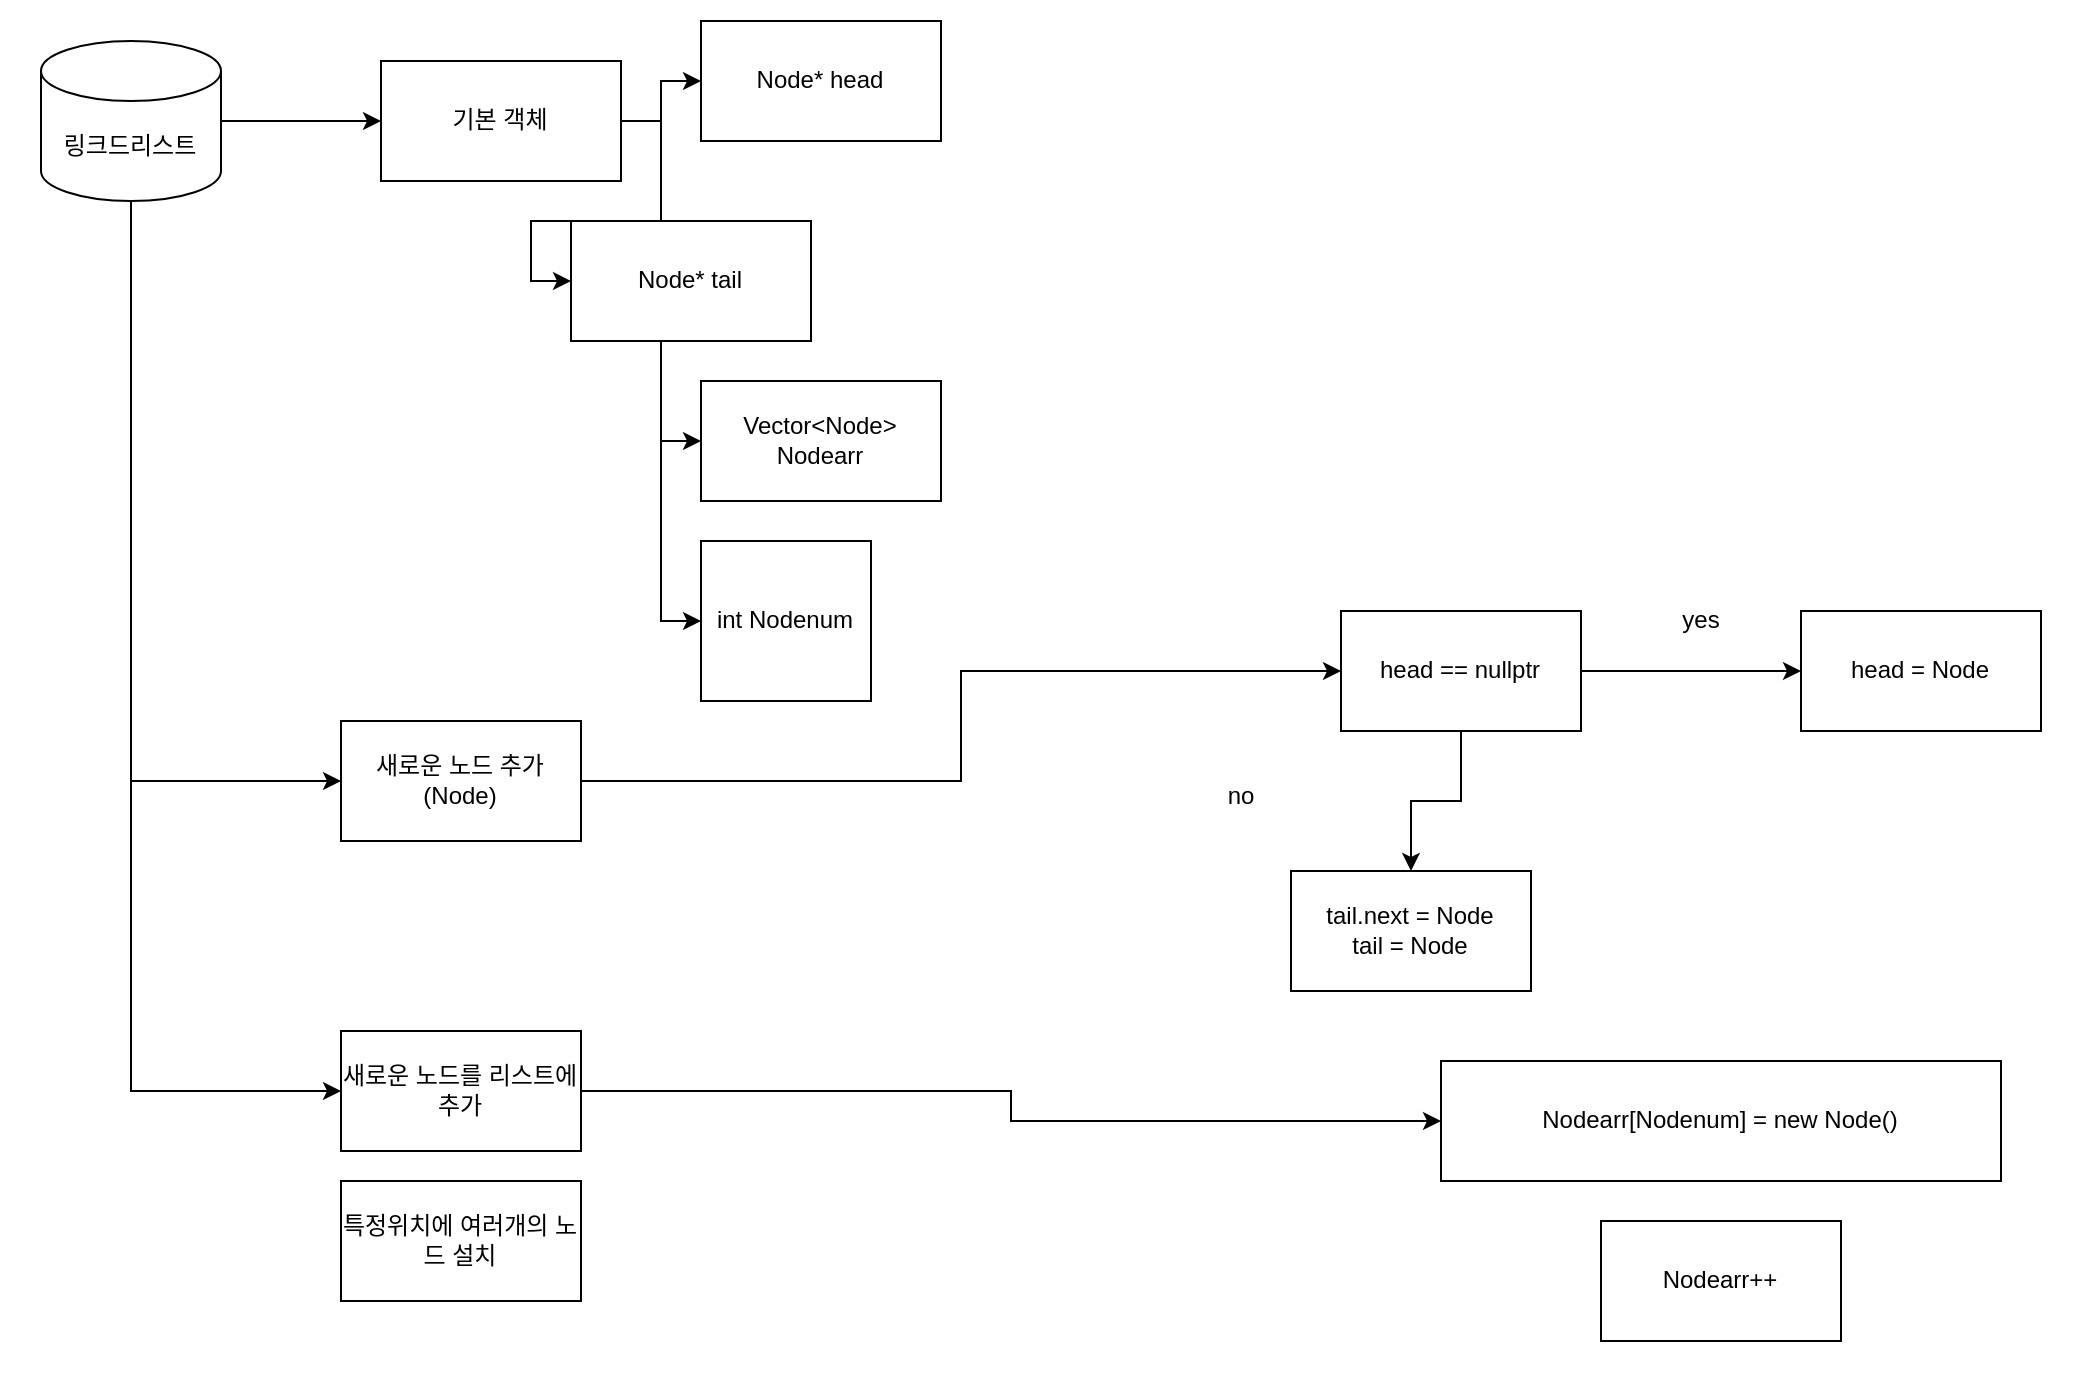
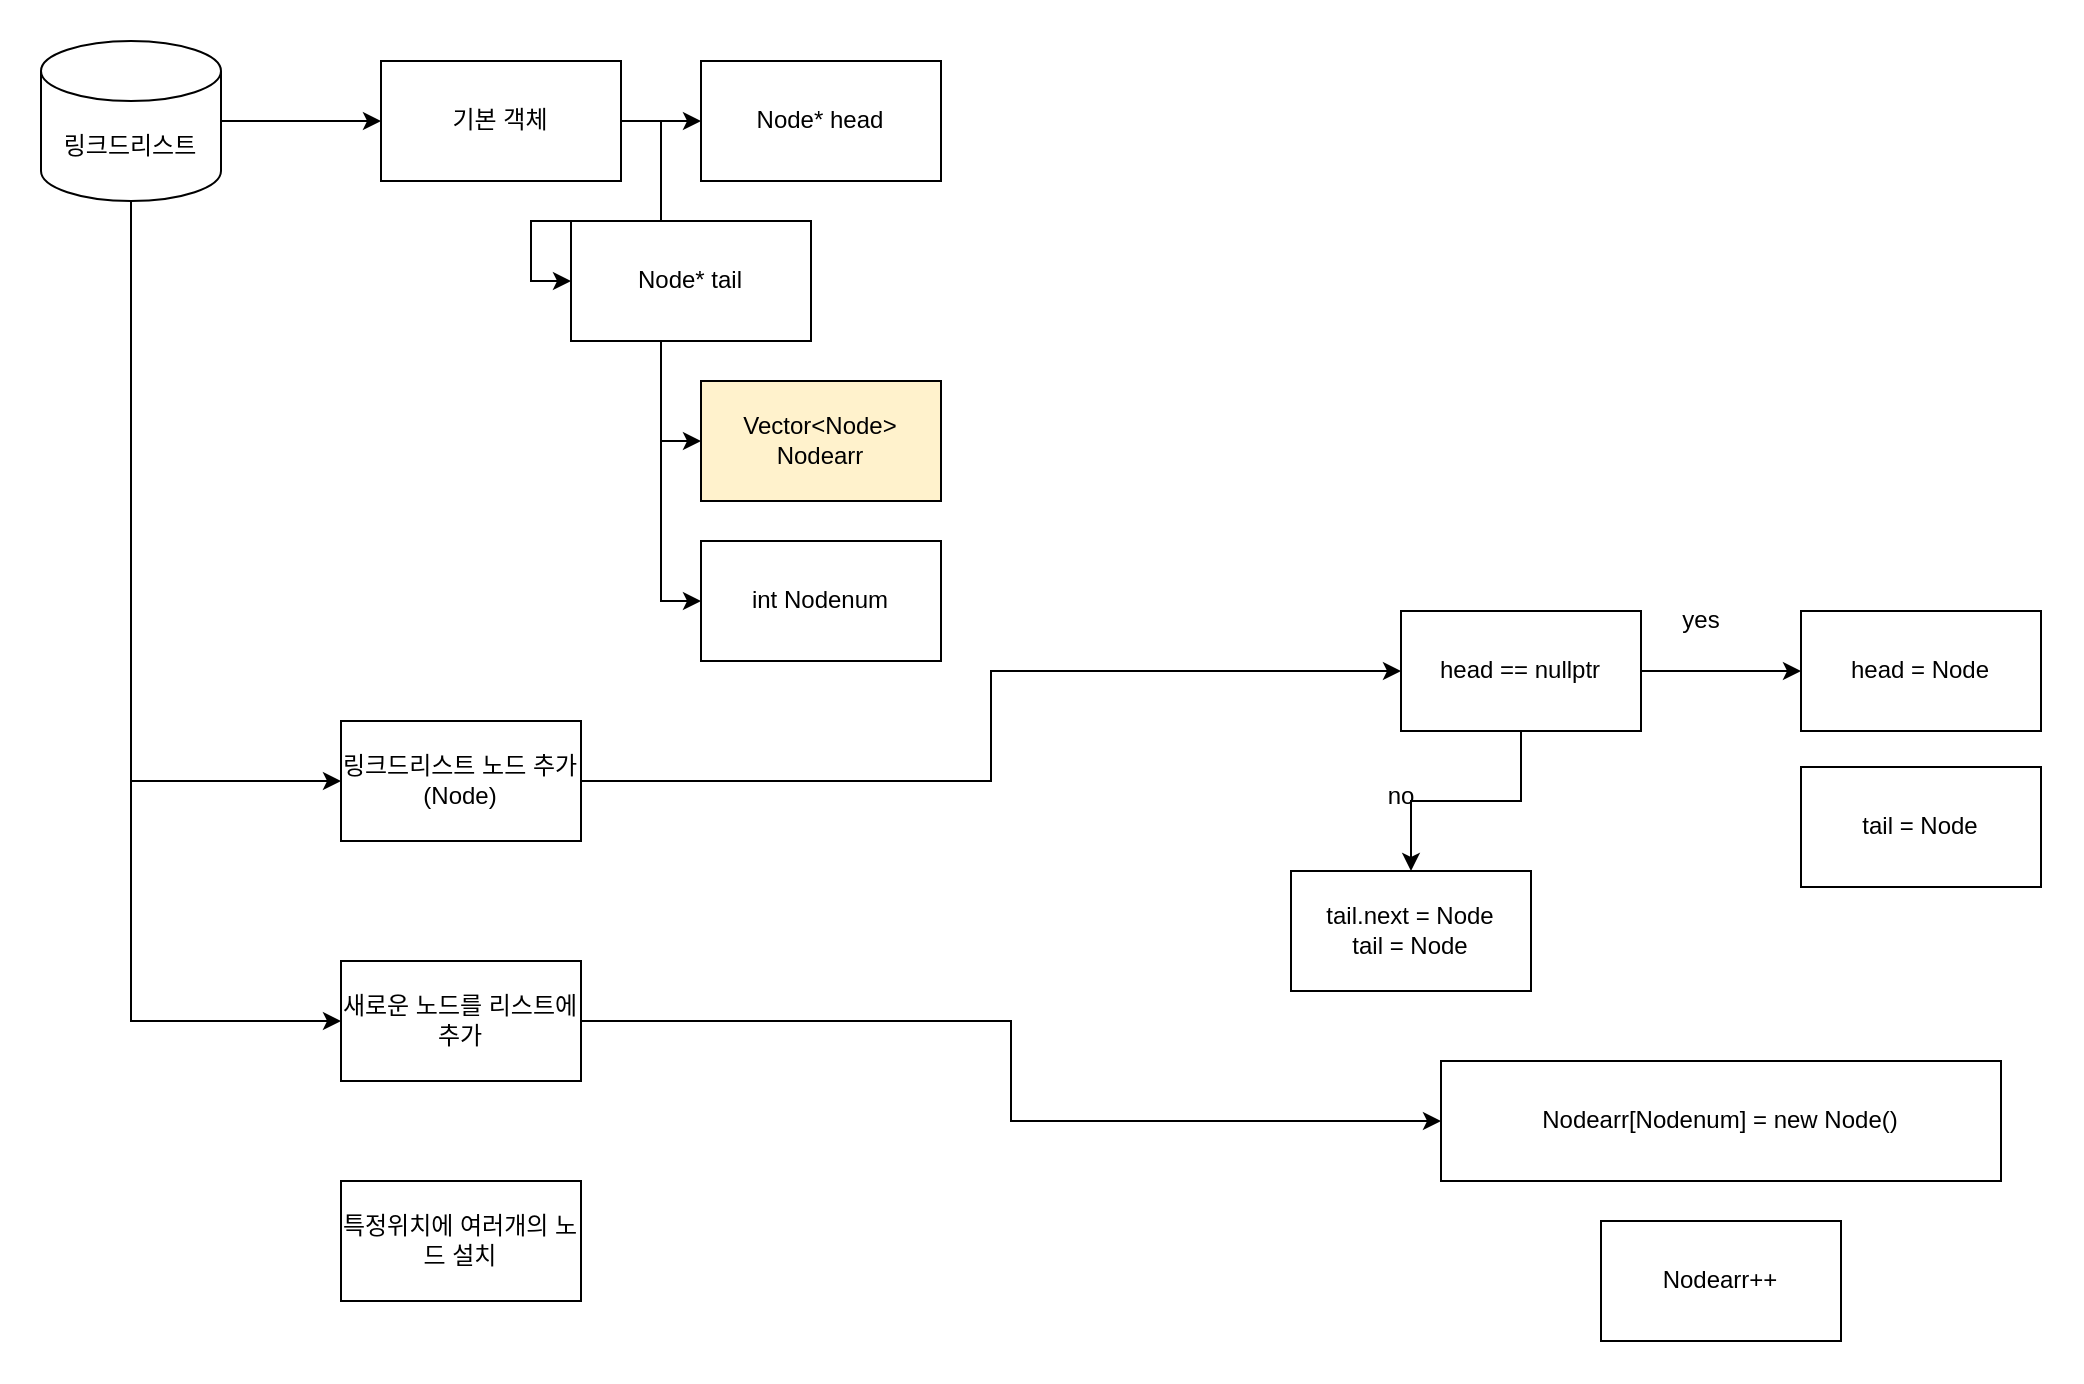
node "Node* head": moved (821, 81) -> (821, 121)
node "Vector<Node> Nodearr": fillcolor #ffffff -> #fff2cc
node "int Nodenum": size 170x160 -> 240x120
node "head == nullptr": moved (1461, 671) -> (1521, 671)
node "새로운 노드 추가(Node)": label "새로운 노드 추가(Node)" -> "링크드리스트 노드 추가(Node)"
node "no": moved (1241, 797) -> (1401, 797)
node "tail = Node": added
node "새로운 노드를 리스트에 추가": moved (461, 1091) -> (461, 1021)
